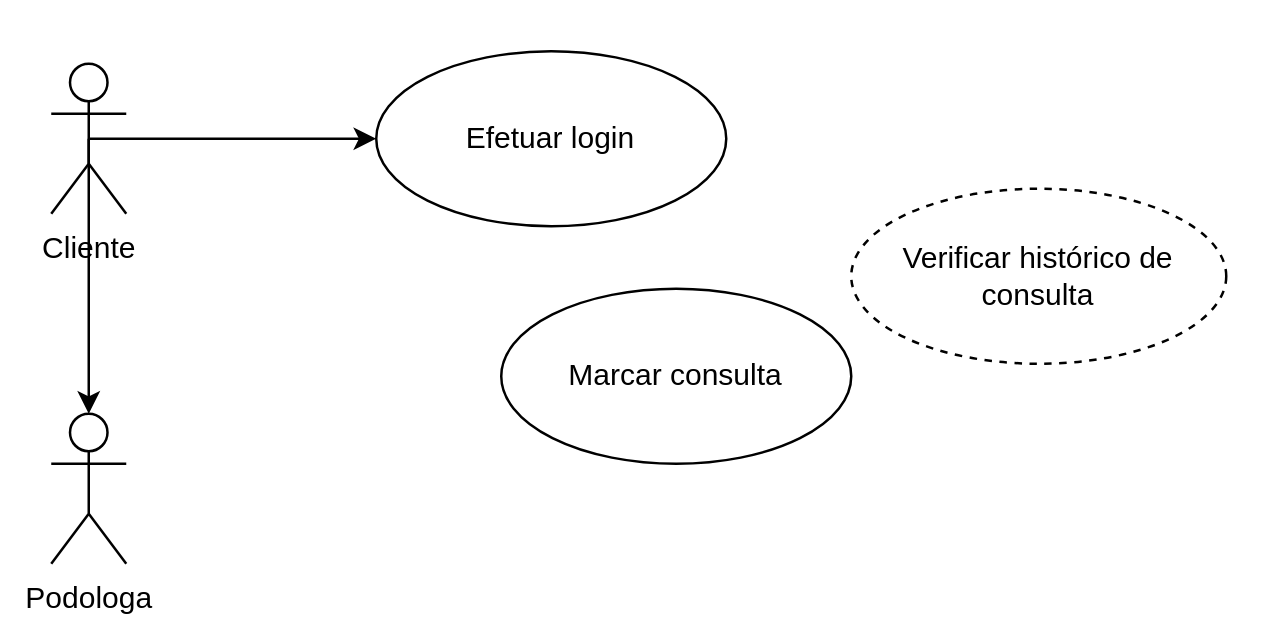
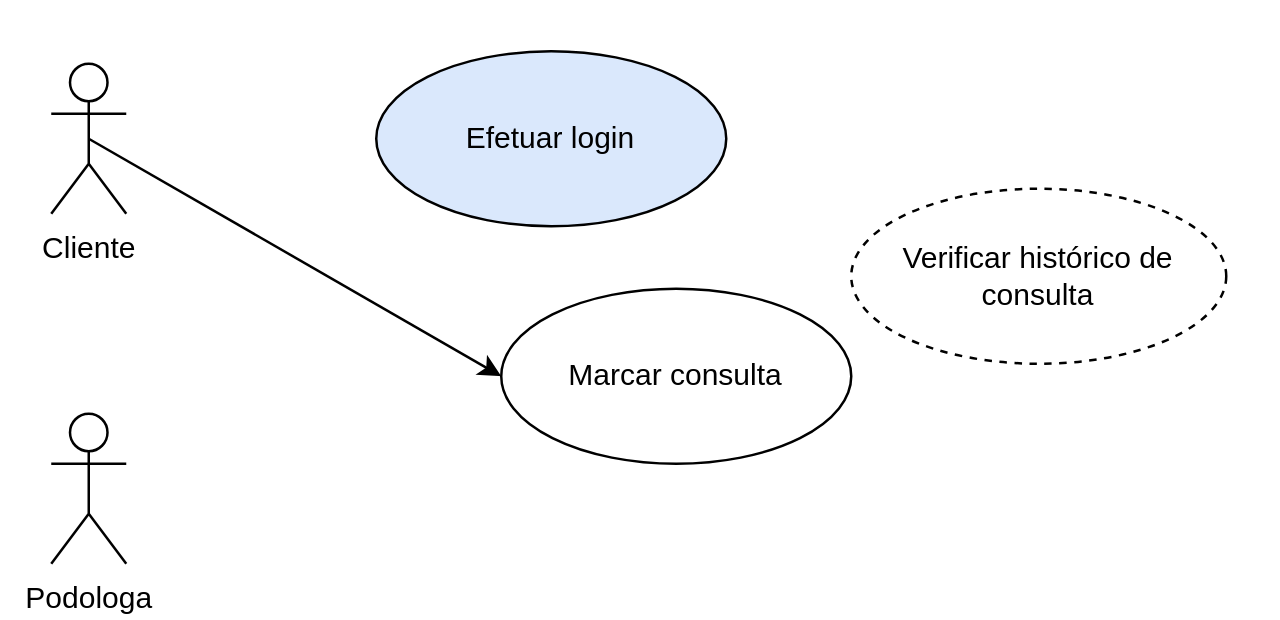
edge "Cliente" -> "Efetuar login": removed
node "Efetuar login": fillcolor #ffffff -> #dae8fc
edge "Cliente" -> "Podologa": now "Cliente" -> "Marcar consulta"
